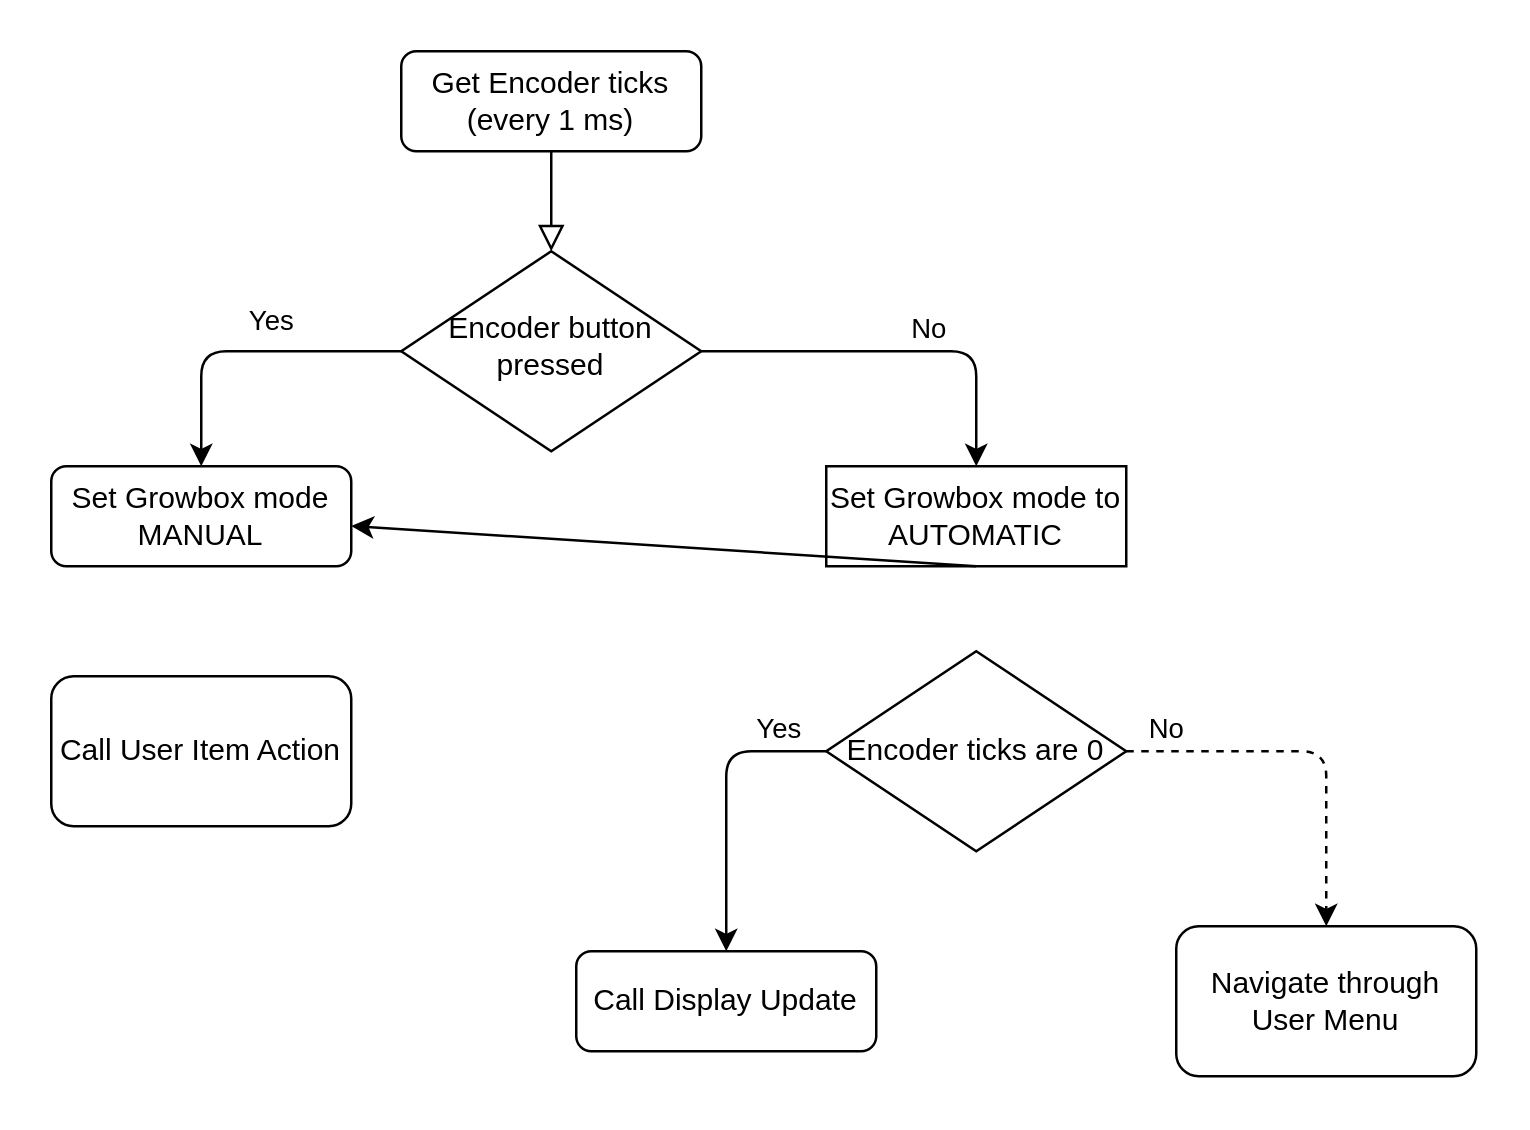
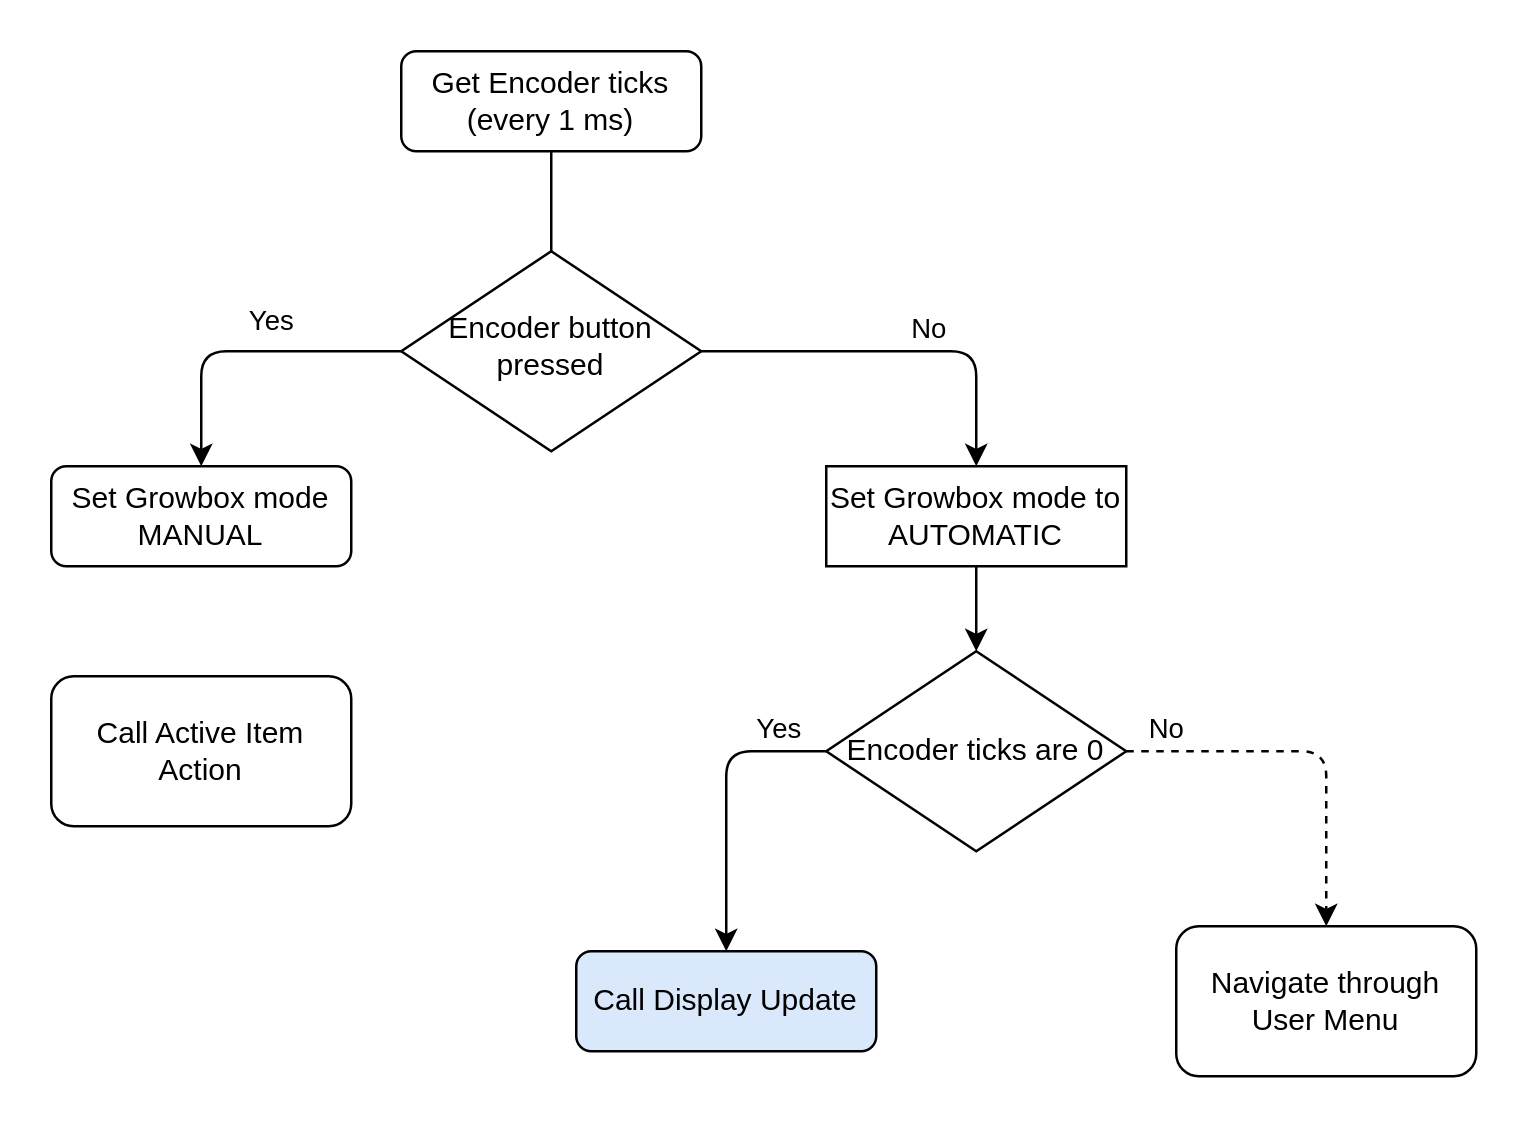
edge "Get Encoder ticks (every 1 ms)" -> "Encoder button pressed": arrowhead block -> none
edge "Set Growbox mode to AUTOMATIC" -> "Set Growbox mode MANUAL": now "Set Growbox mode to AUTOMATIC" -> "Encoder ticks are 0"
node "Call User Item Action": label "Call User Item Action" -> "Call Active Item Action"
node "Call Display Update": fillcolor #ffffff -> #dae8fc
